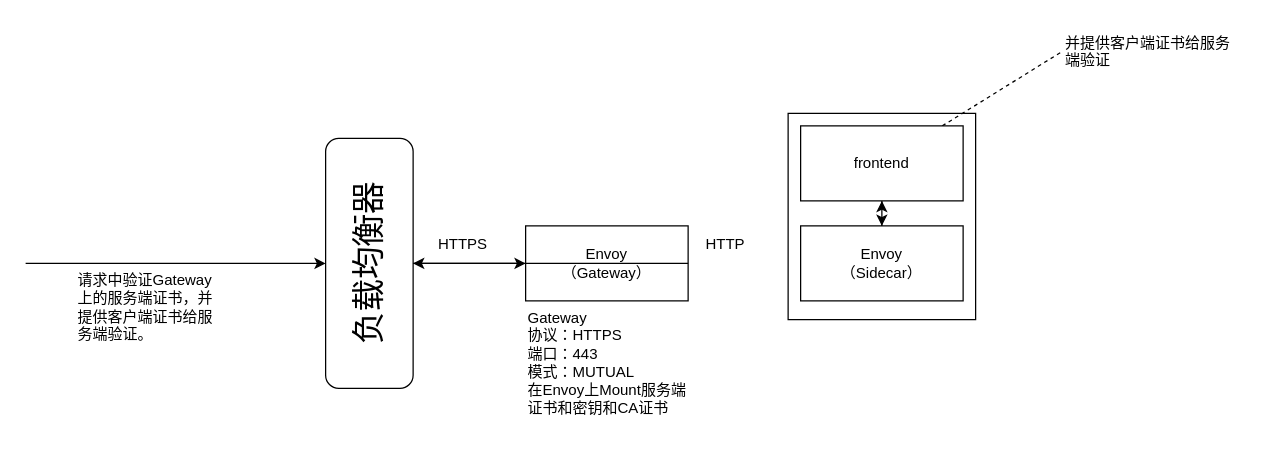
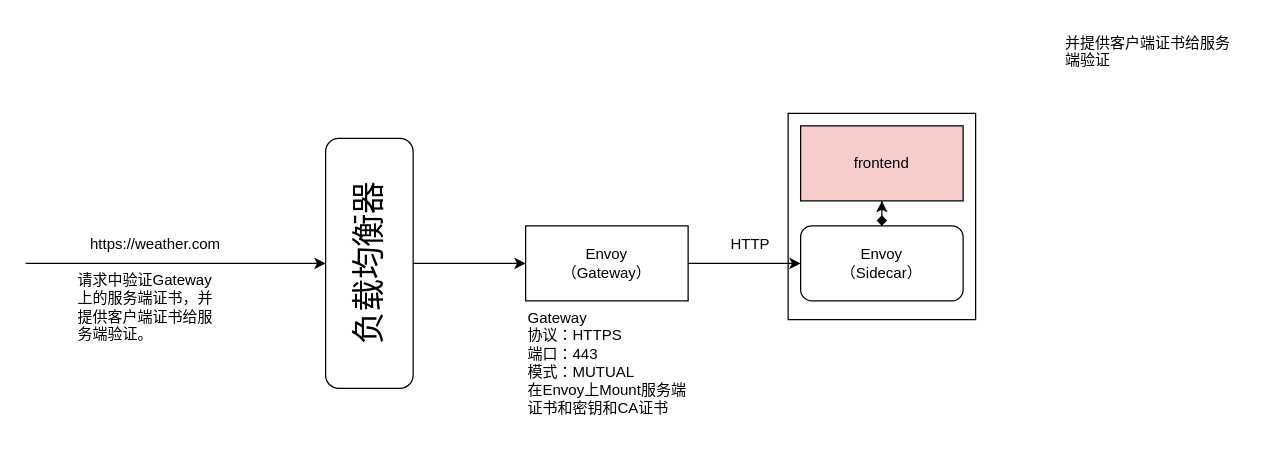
edge "并提供客户端证书给服务端验证" -- "frontend": removed
node "frontend": fillcolor #ffffff -> #f8cecc
edge "frontend" -- "Envoy （Sidecar）": arrowhead classic -> diamond
node "https://weather.com": added
node "HTTPS": removed
node "HTTP": moved (726, 244) -> (751, 244)
edge "Envoy （Gateway）" -> "负载均衡器": now "Envoy （Gateway）" -> "Envoy （Sidecar）"
node "Envoy （Sidecar）": shape rectangle -> rounded rectangle
